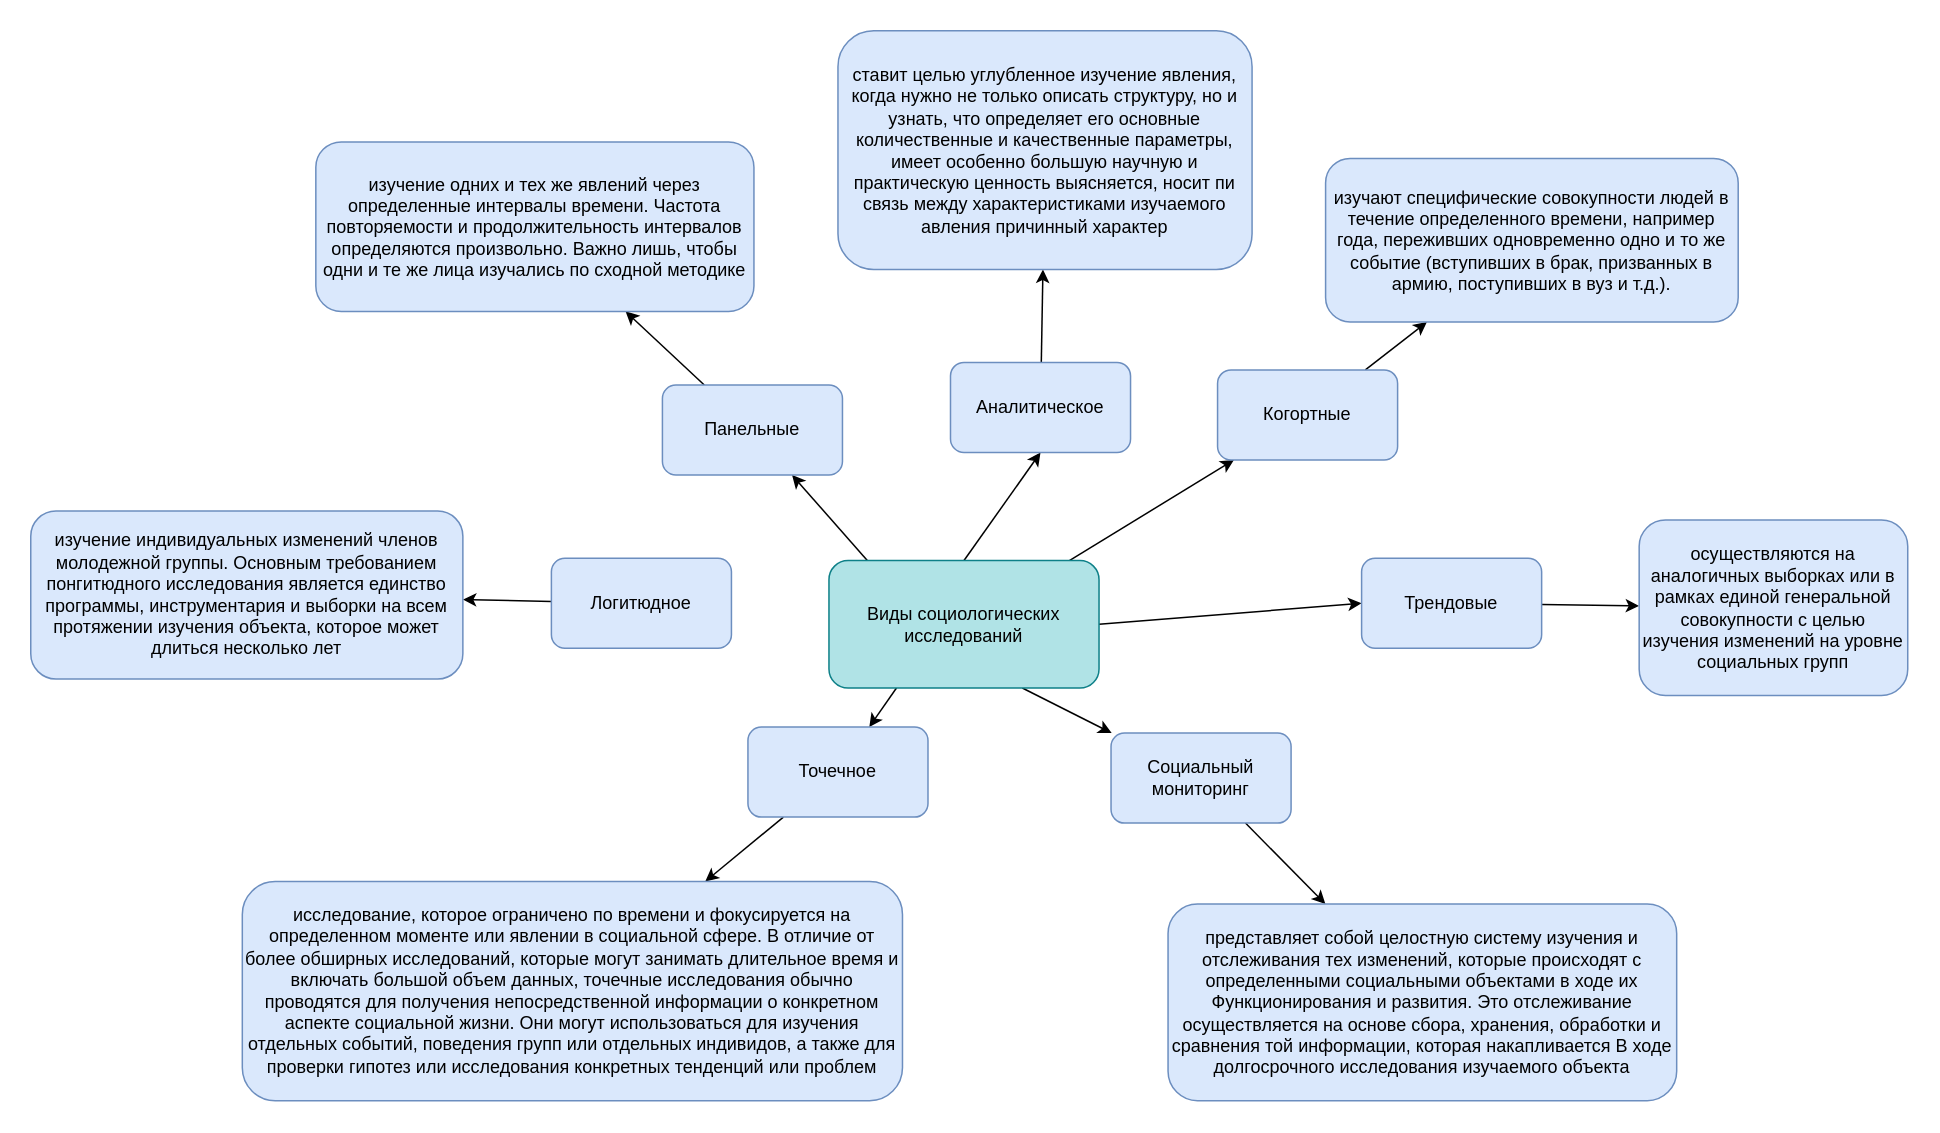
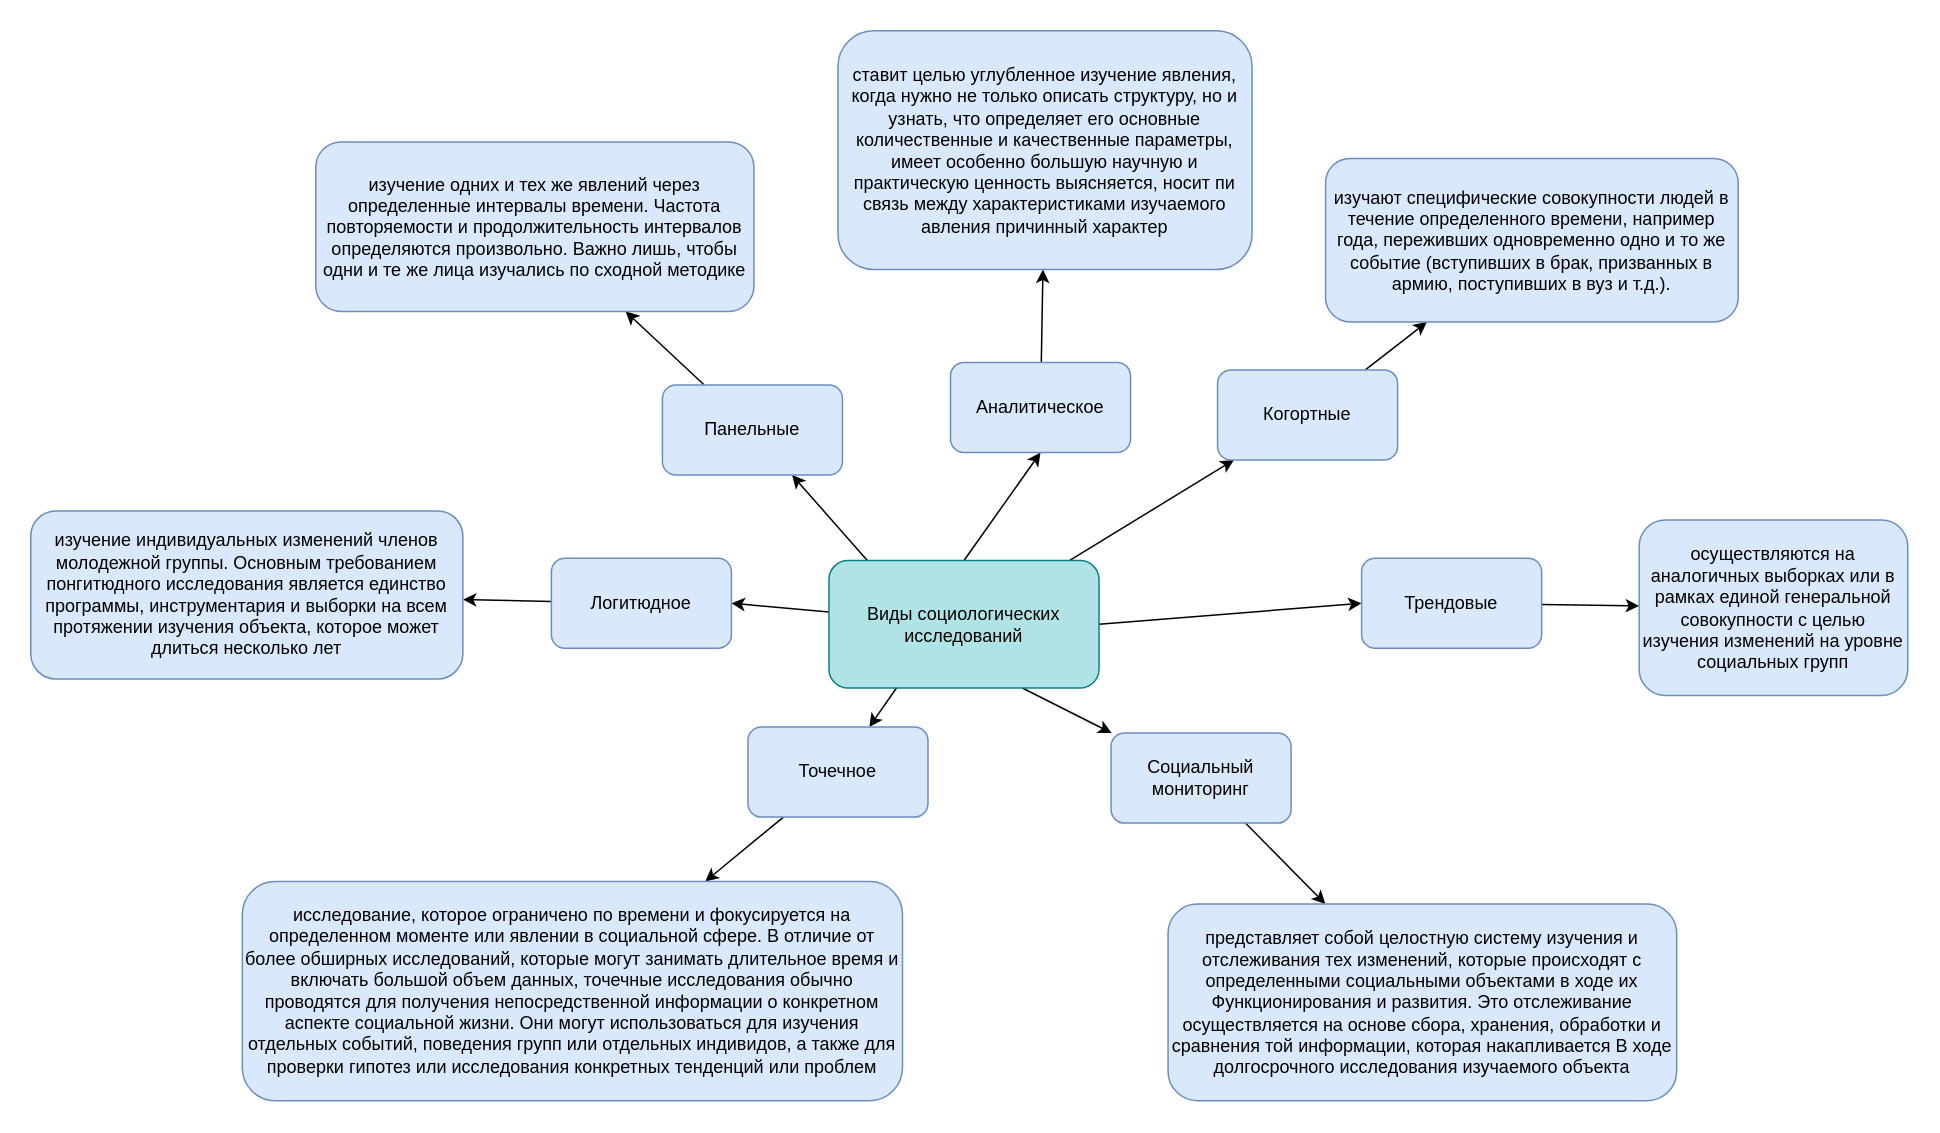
edge "Виды социологических исследований" -> "Логитюдное": added
